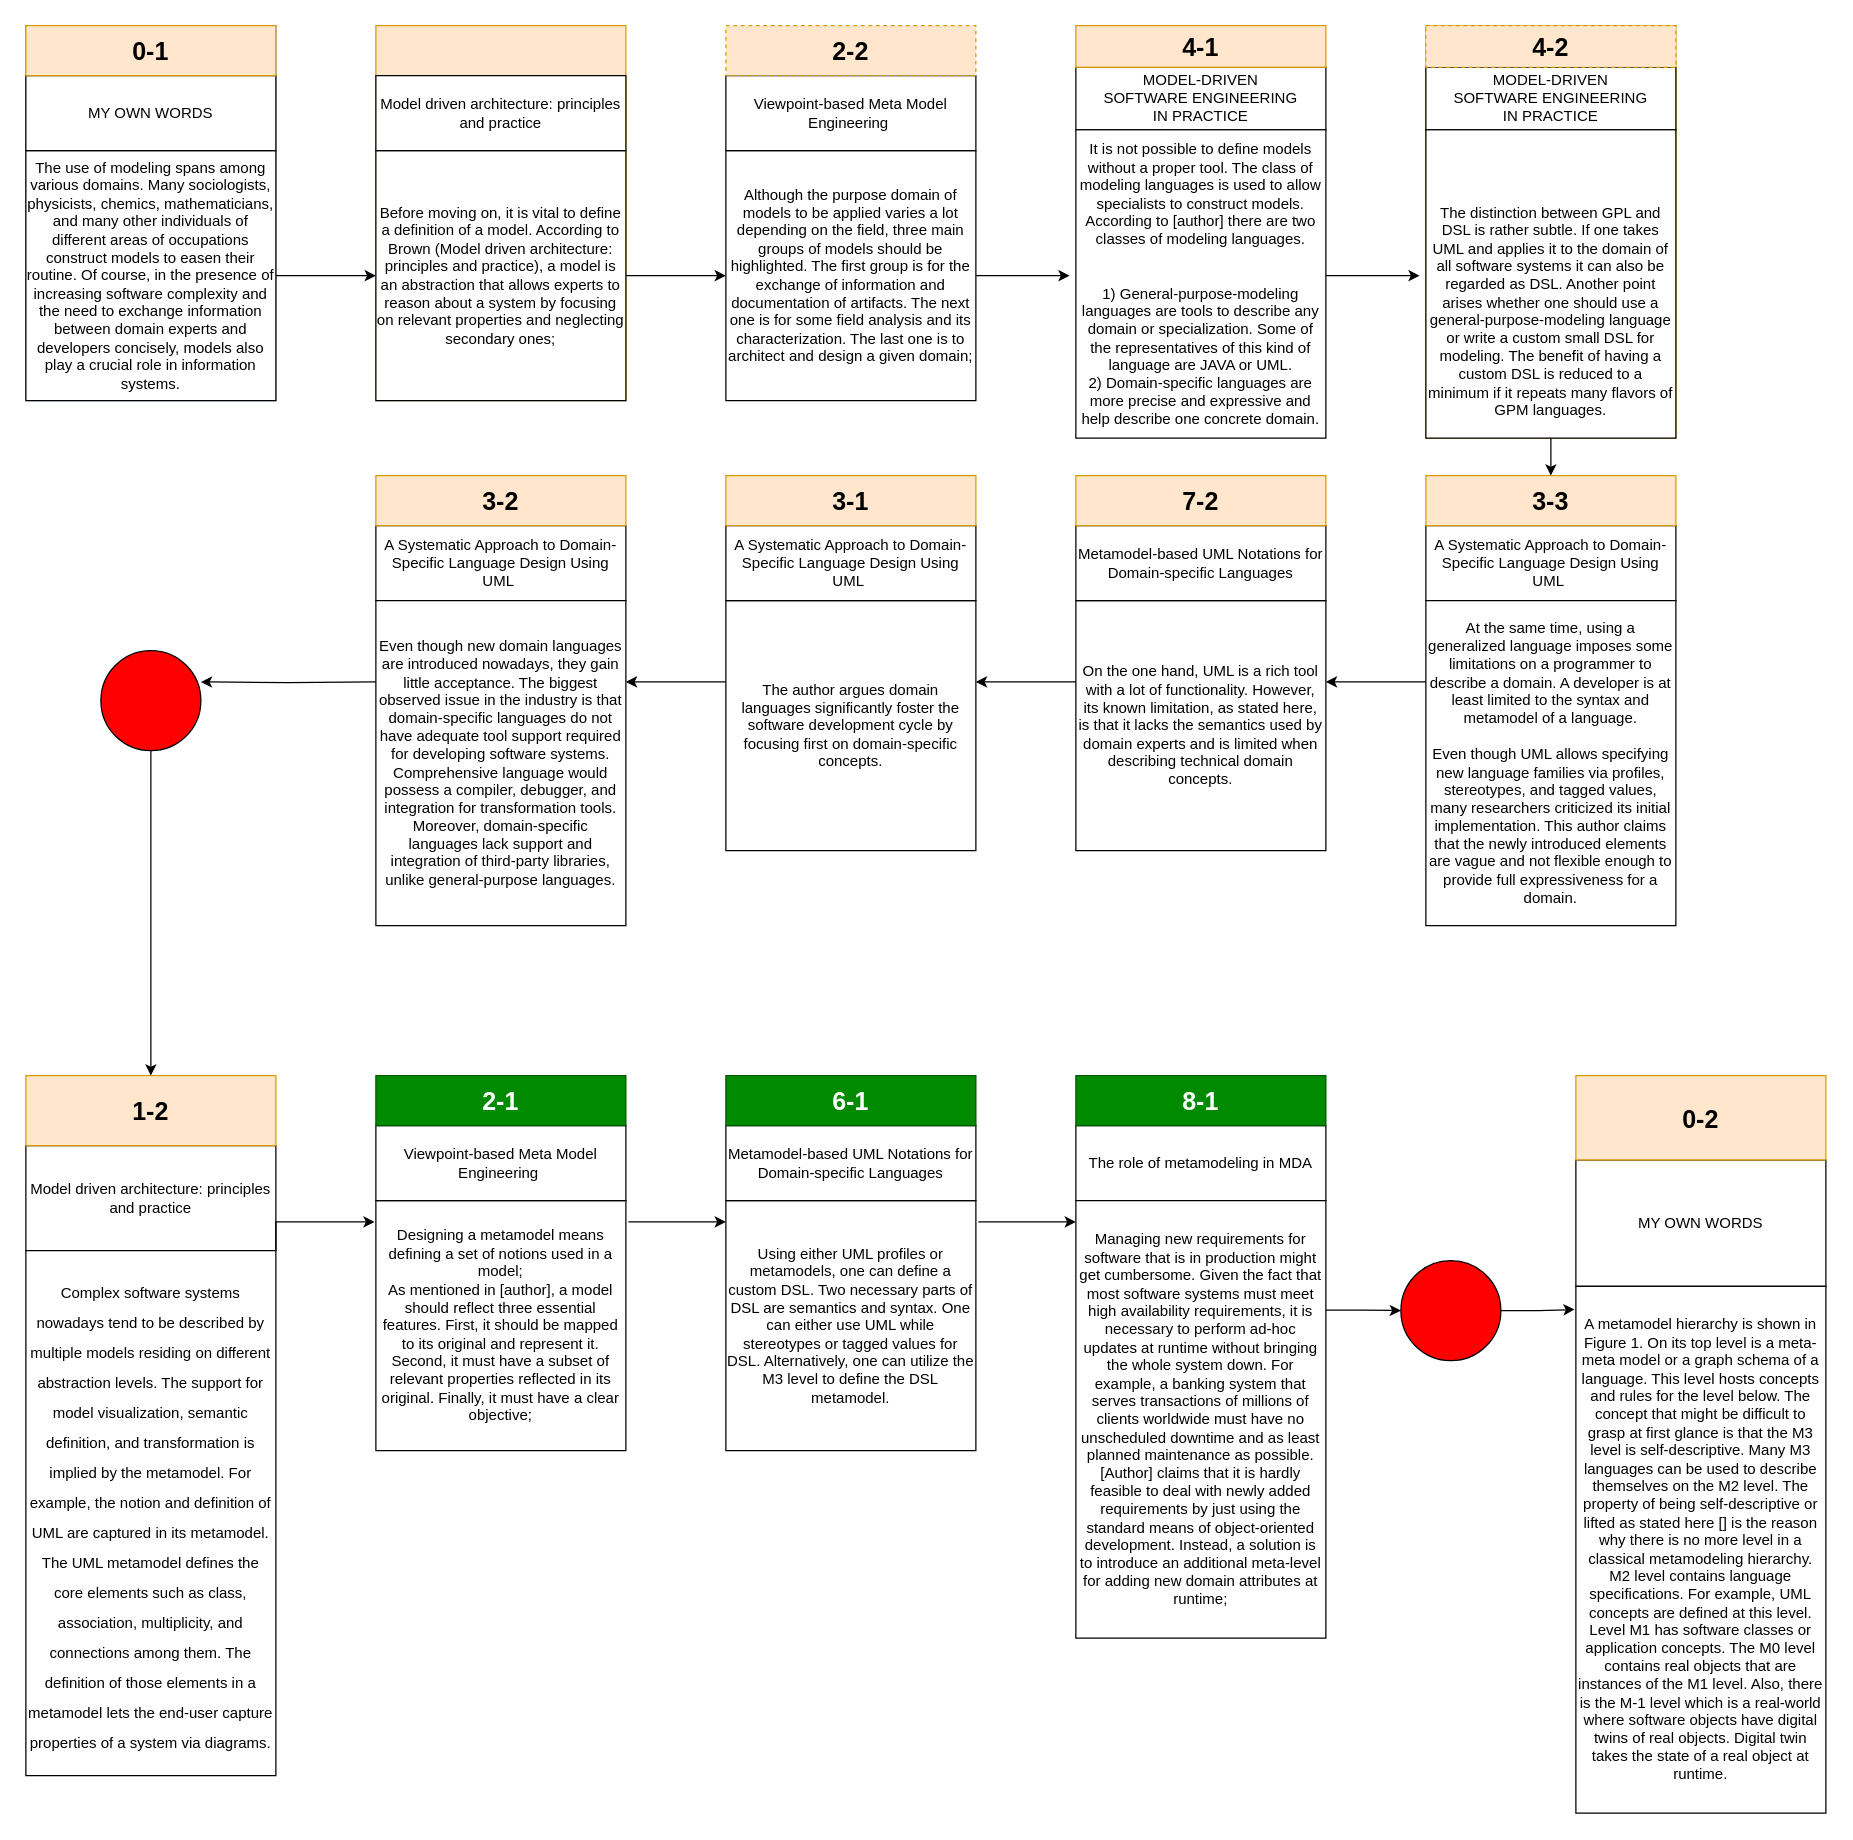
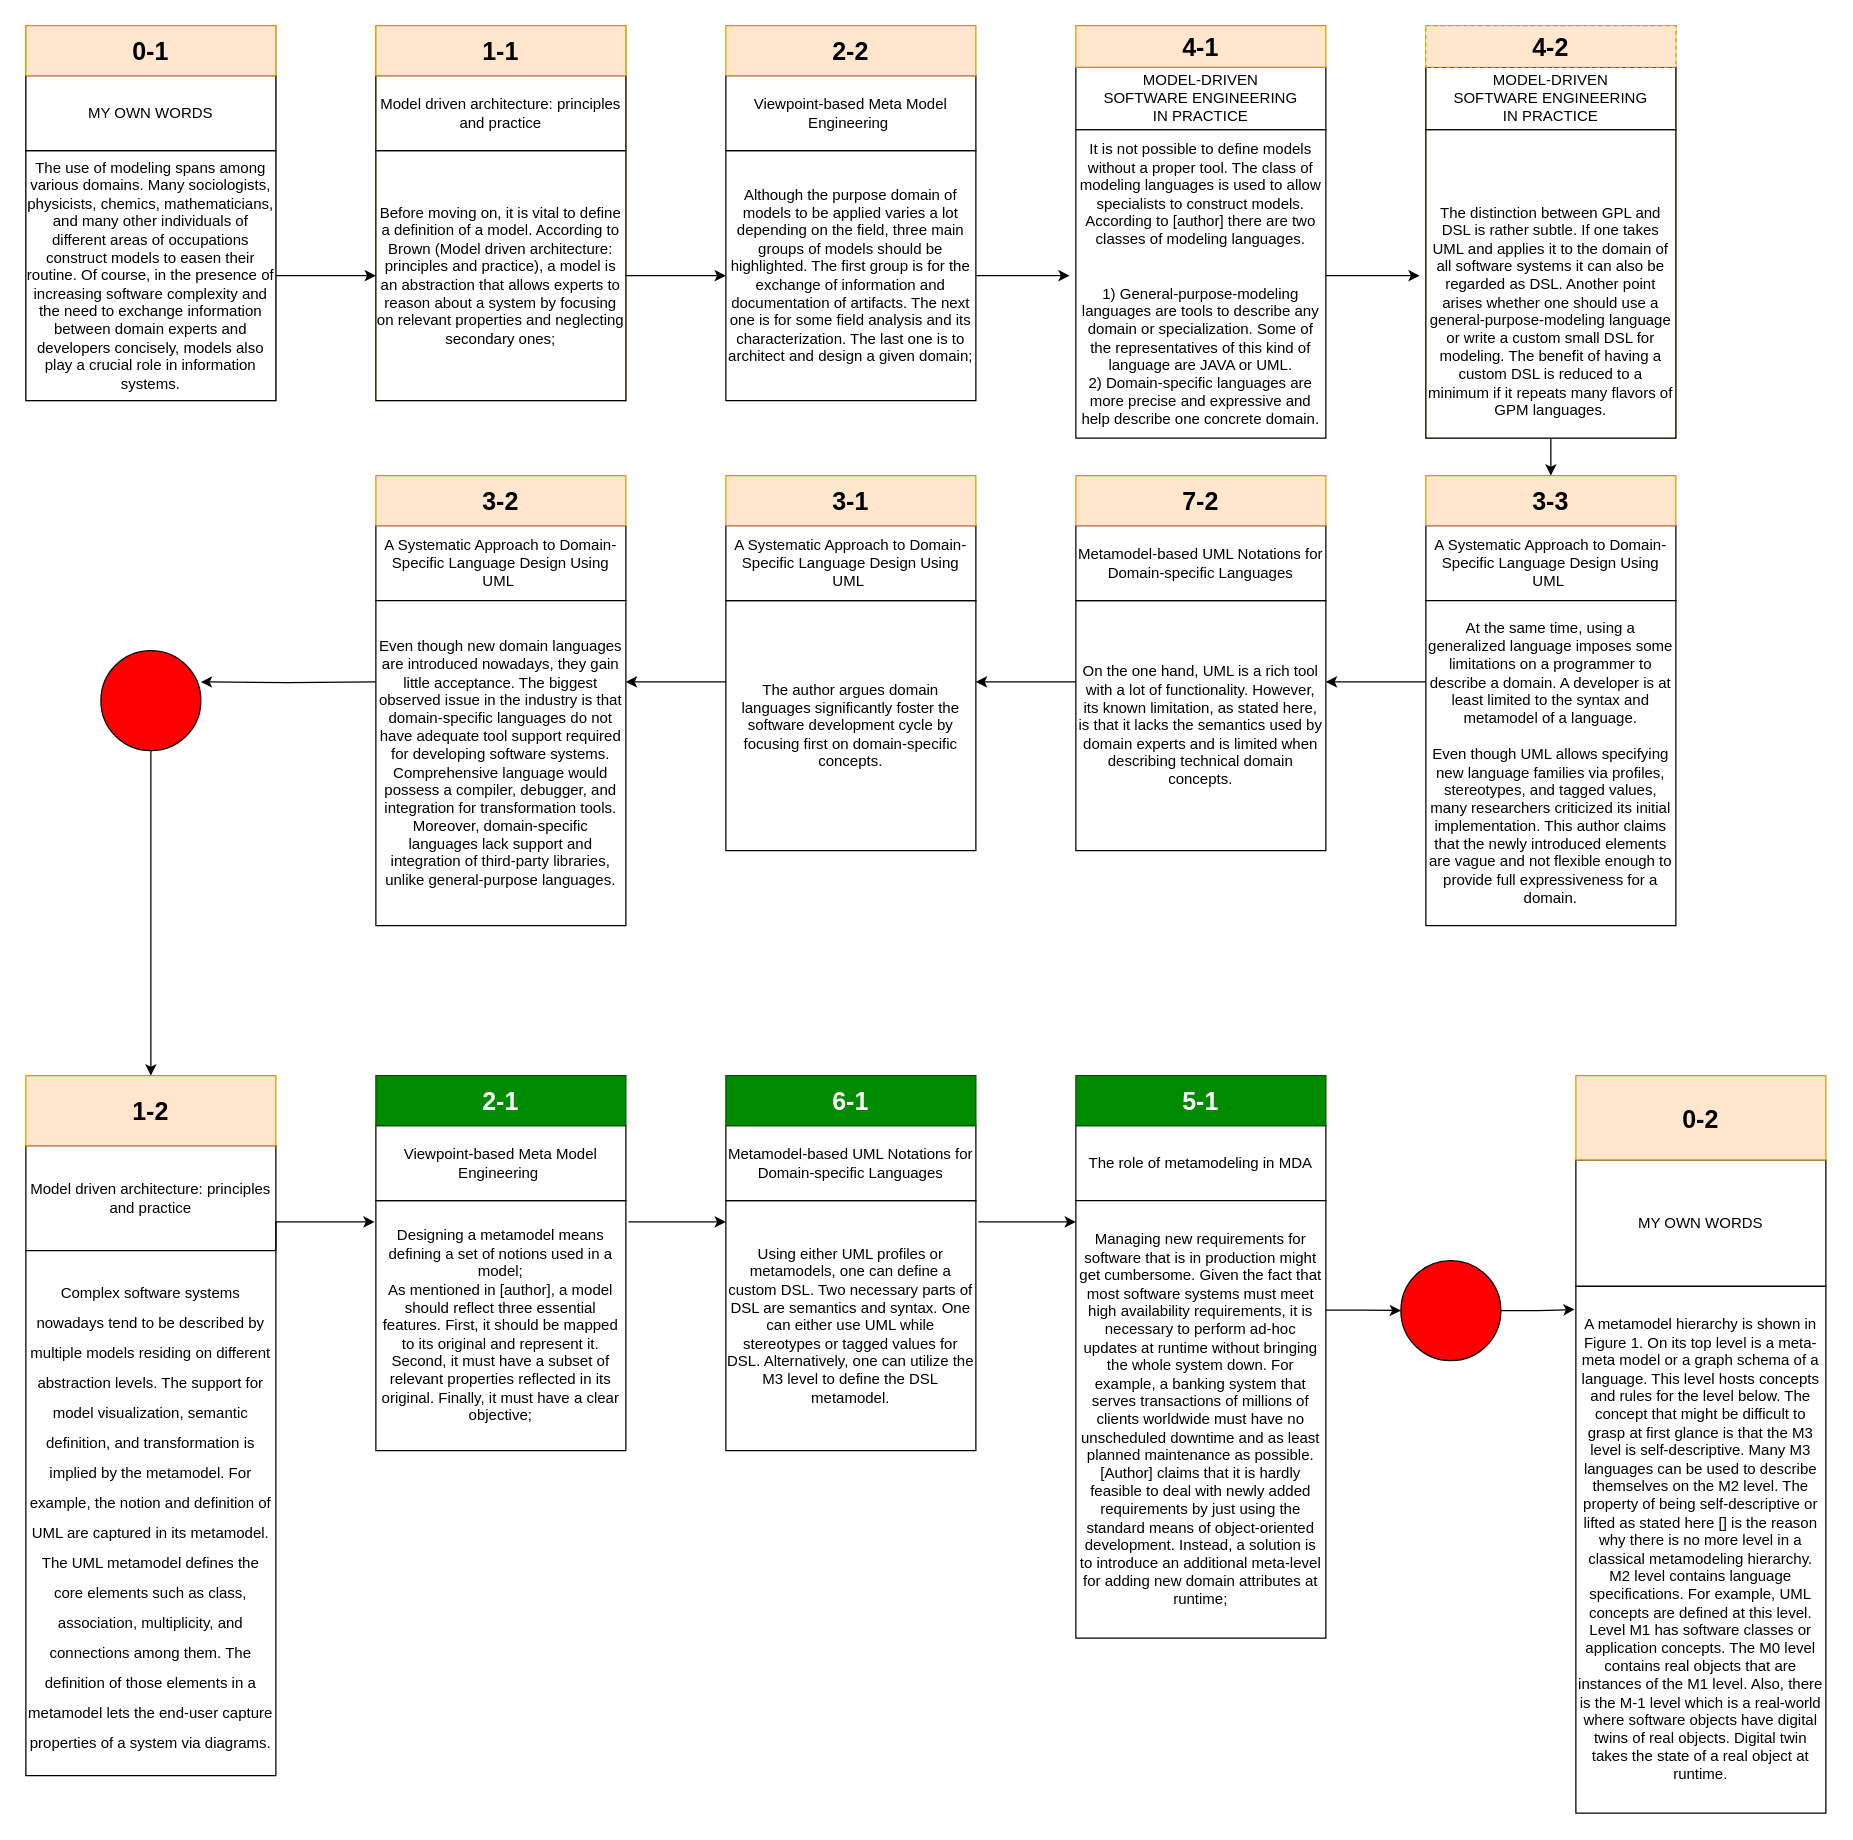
node "1-1": added
node "2-2": style dashed -> solid
node "8-1": label "8-1" -> "5-1"
